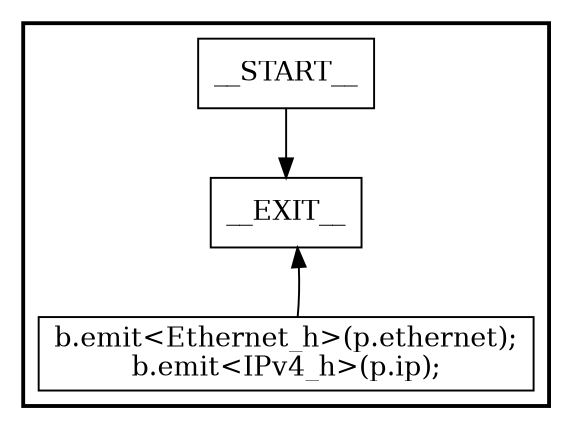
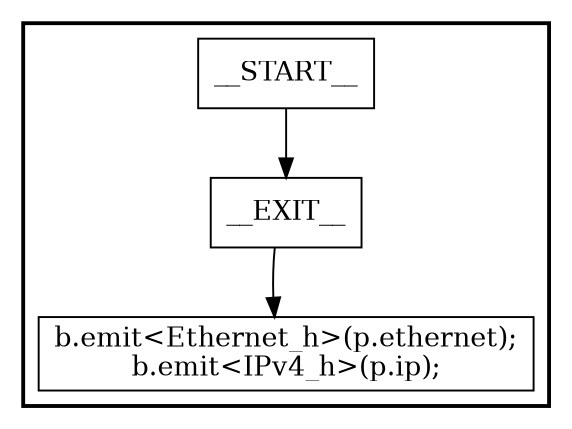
edge "b.emit<Ethernet_h>(p.ethernet); b.emit<IPv4_h>(p.ip);" -> "__EXIT__": reversed
